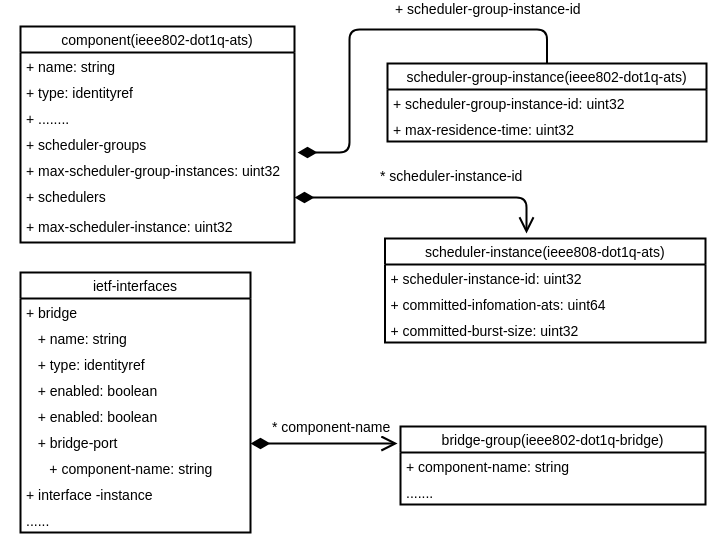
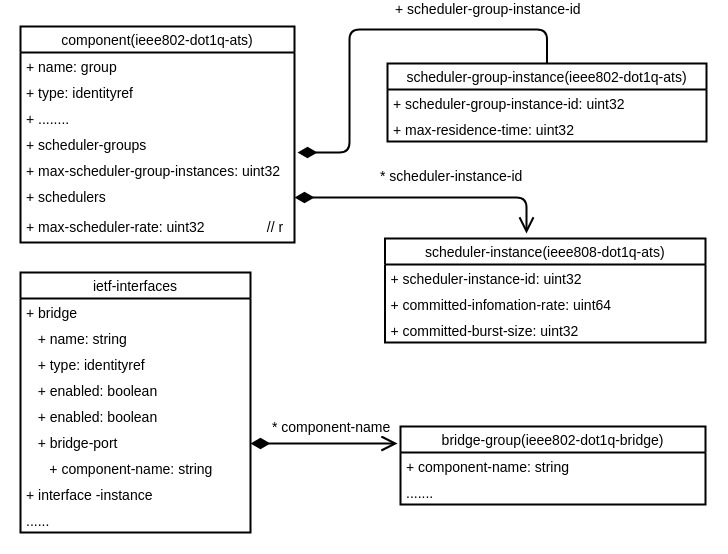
node "+ name: string // r-w": label "+ name: string // r-w" -> "+ name: group // r-w"
node "+ max-scheduler-instance: uint32 // r": label "+ max-scheduler-instance: uint32 // r" -> "+ max-scheduler-rate: uint32 // r"
node "+ committed-infomation-ats: uint64": label "+ committed-infomation-ats: uint64" -> "+ committed-infomation-rate: uint64"
